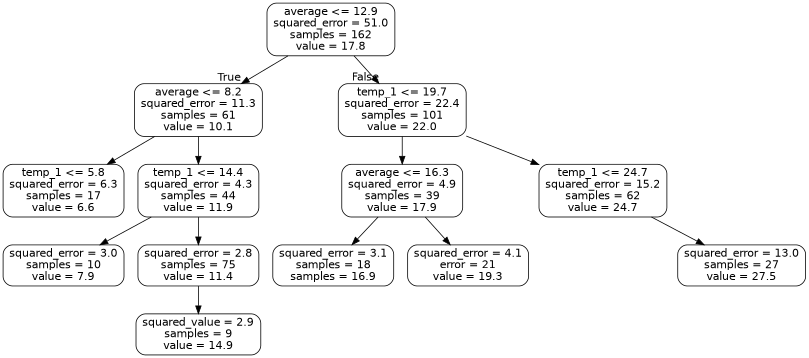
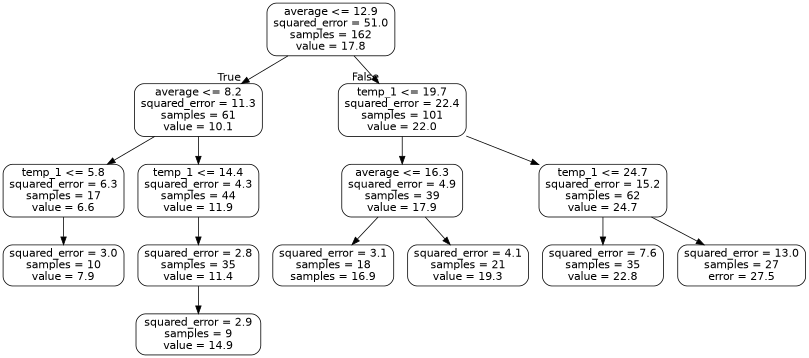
edge "temp_1 <= 14.4 squared_error = 4.3 samples = 44 value = 11.9" -> "squared_error = 3.0 samples = 10 value = 7.9": now "temp_1 <= 5.8 squared_error = 6.3 samples = 17 value = 6.6" -> "squared_error = 3.0 samples = 10 value = 7.9"
node "squared_error = 2.8 samples = 75 value = 11.4": label "squared_error = 2.8 samples = 75 value = 11.4" -> "squared_error = 2.8 samples = 35 value = 11.4"
node "squared_error = 4.1 error = 21 value = 19.3": label "squared_error = 4.1 error = 21 value = 19.3" -> "squared_error = 4.1 samples = 21 value = 19.3"
node "squared_error = 7.6 samples = 35 value = 22.8": added
node "squared_error = 13.0 samples = 27 value = 27.5": label "squared_error = 13.0 samples = 27 value = 27.5" -> "squared_error = 13.0 samples = 27 error = 27.5"
node "squared_value = 2.9 samples = 9 value = 14.9": label "squared_value = 2.9 samples = 9 value = 14.9" -> "squared_error = 2.9 samples = 9 value = 14.9"
